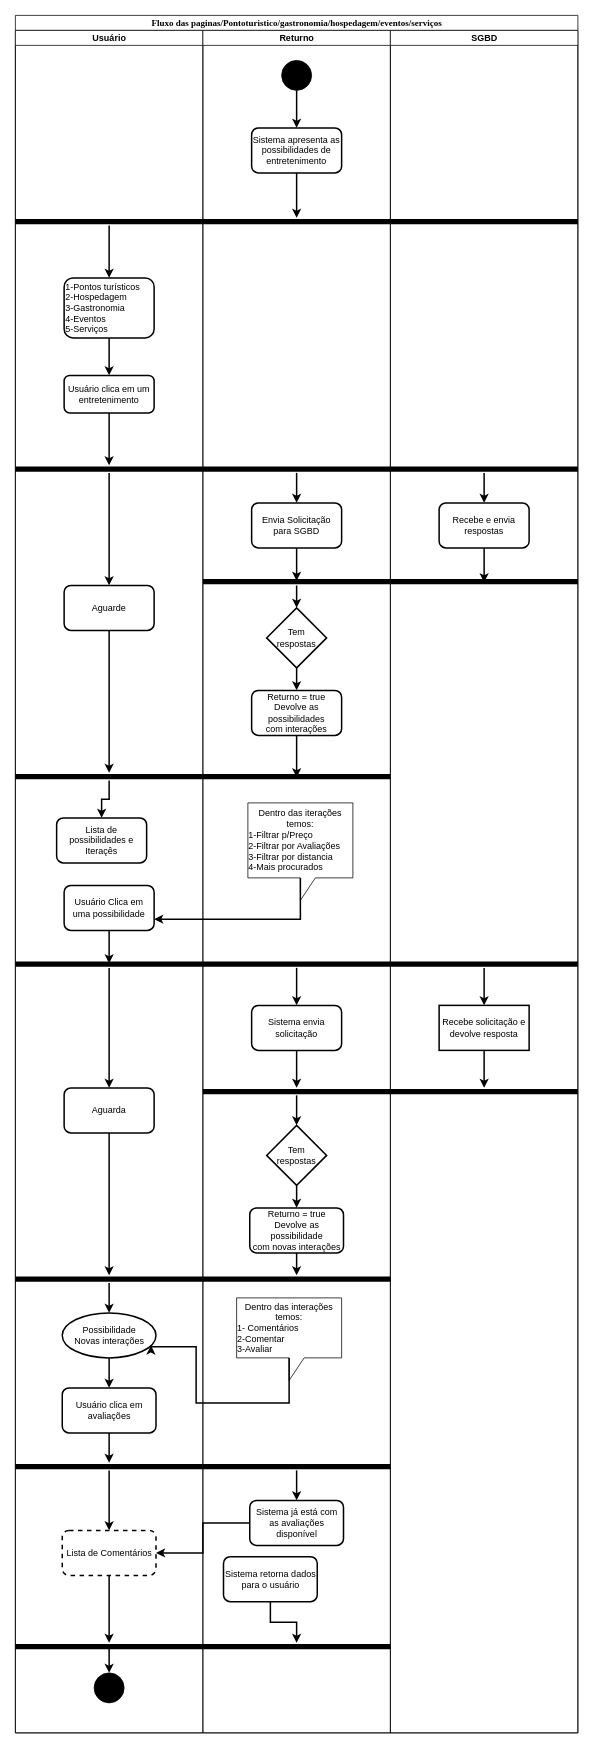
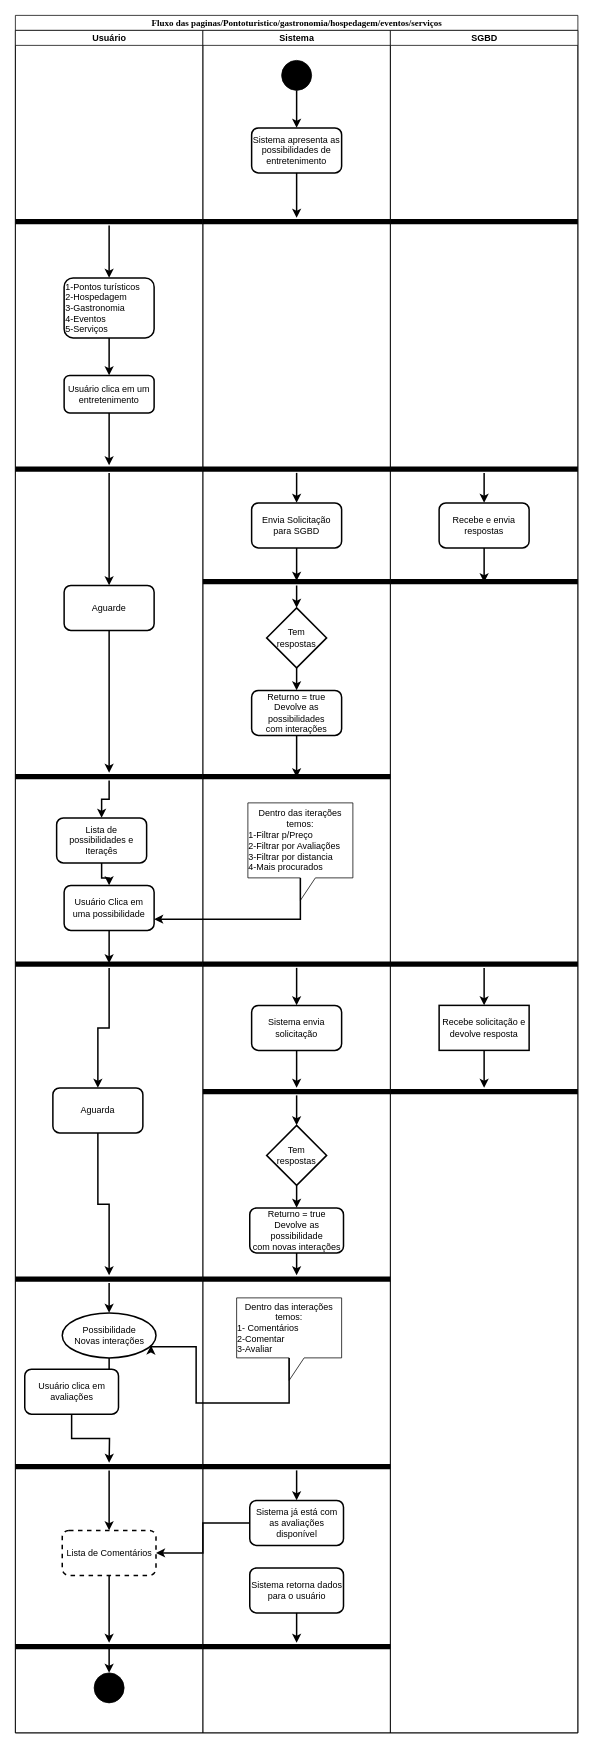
node "Returno": label "Returno" -> "Sistema"
edge "Lista de possibilidades e Iteraçês" -> "Usuário Clica em uma possibilidade": added
node "Aguarda": moved (109, 1110) -> (98, 1110)
node "Usuário clica em avaliações": moved (109, 1410) -> (72, 1392)
node "Sistema retorna dados para o usuário": moved (270, 1579) -> (297, 1590)
